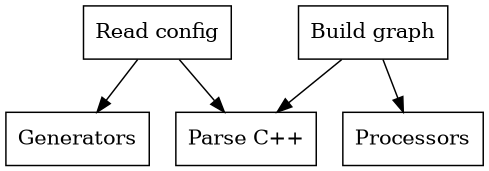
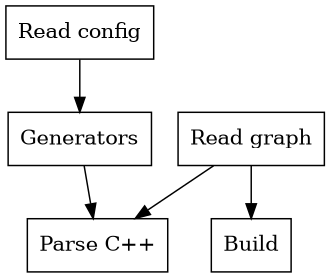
node "Build graph": label "Build graph" -> "Read graph"
edge "Read config" -> "Parse C++": now "Generators" -> "Parse C++"
node "Processors": label "Processors" -> "Build"
